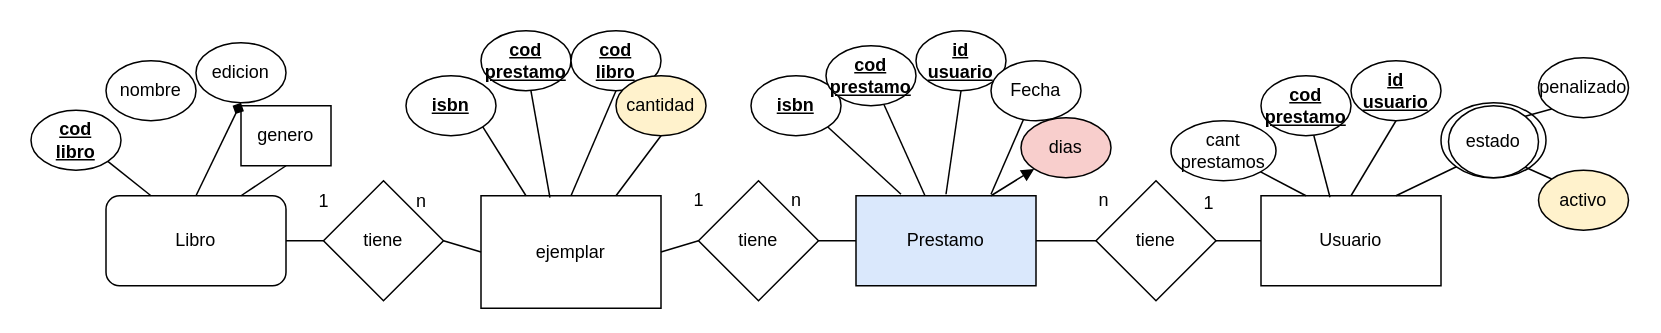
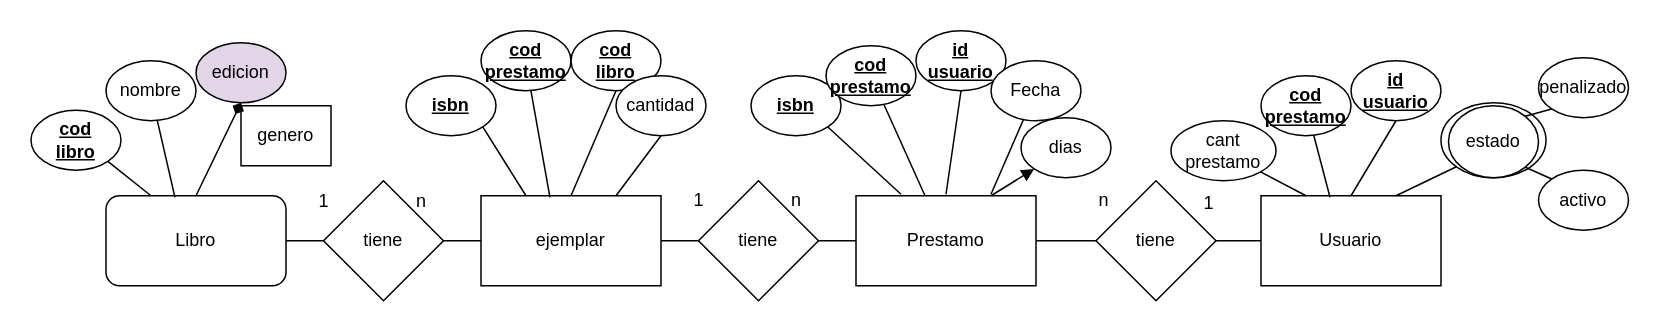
node "edicion": fillcolor #ffffff -> #e1d5e7
node "cantidad": fillcolor #fff2cc -> #ffffff
node "dias": fillcolor #f8cecc -> #ffffff
node "cant prestamos": label "cant prestamos" -> "cant prestamo"
edge "nombre" -- "Libro": added
edge "genero" -- "Libro": removed
node "activo": fillcolor #fff2cc -> #ffffff
node "Prestamo": fillcolor #dae8fc -> #ffffff
node "ejemplar": size 180x113 -> 180x90
